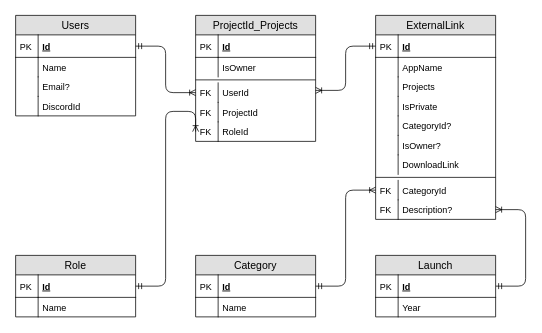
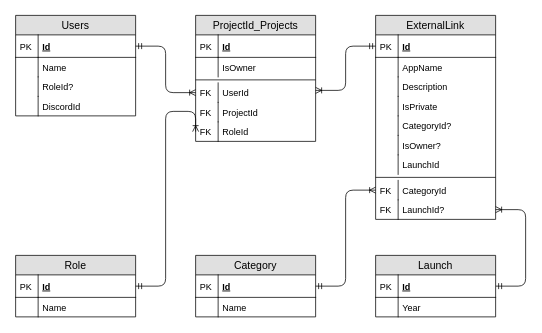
node "Email?": label "Email?" -> "RoleId?"
node "Projects": label "Projects" -> "Description"
node "DownloadLink": label "DownloadLink" -> "LaunchId"
node "Description?": label "Description?" -> "LaunchId?"
